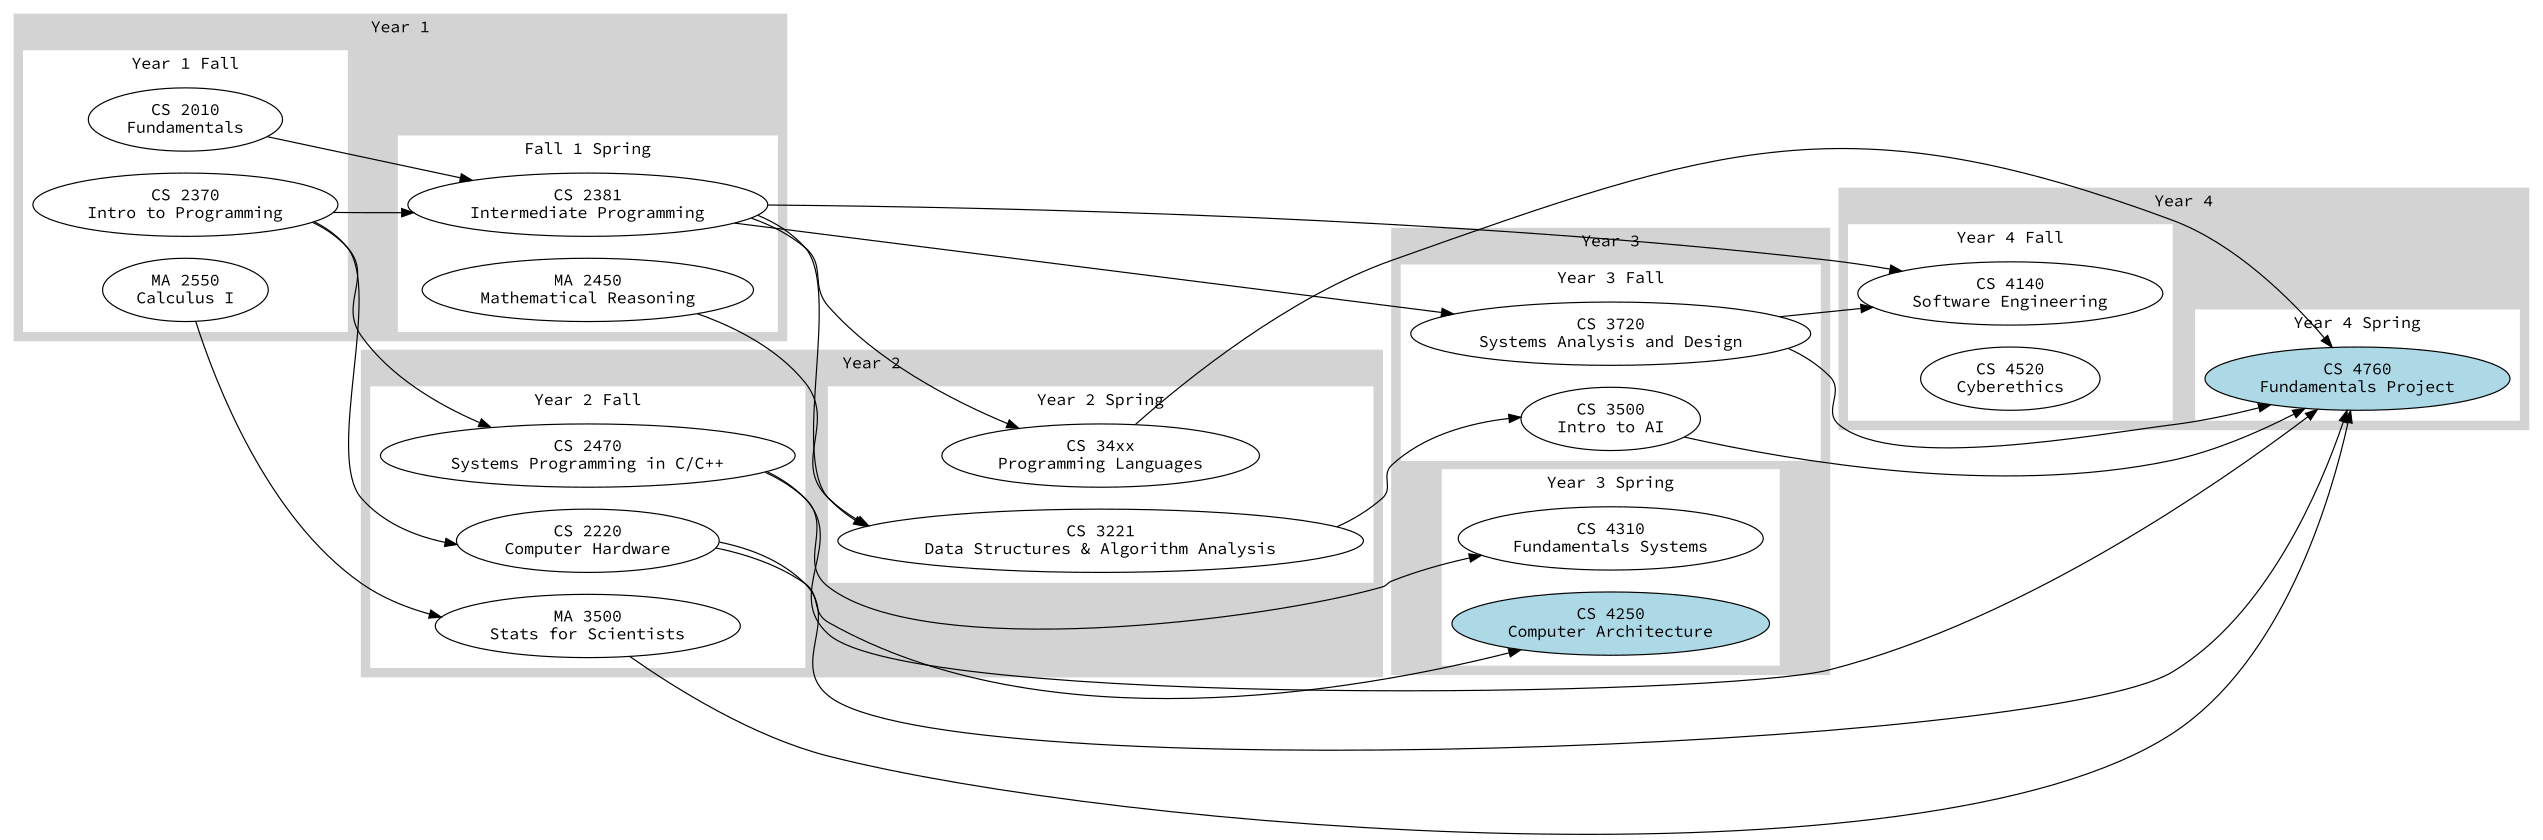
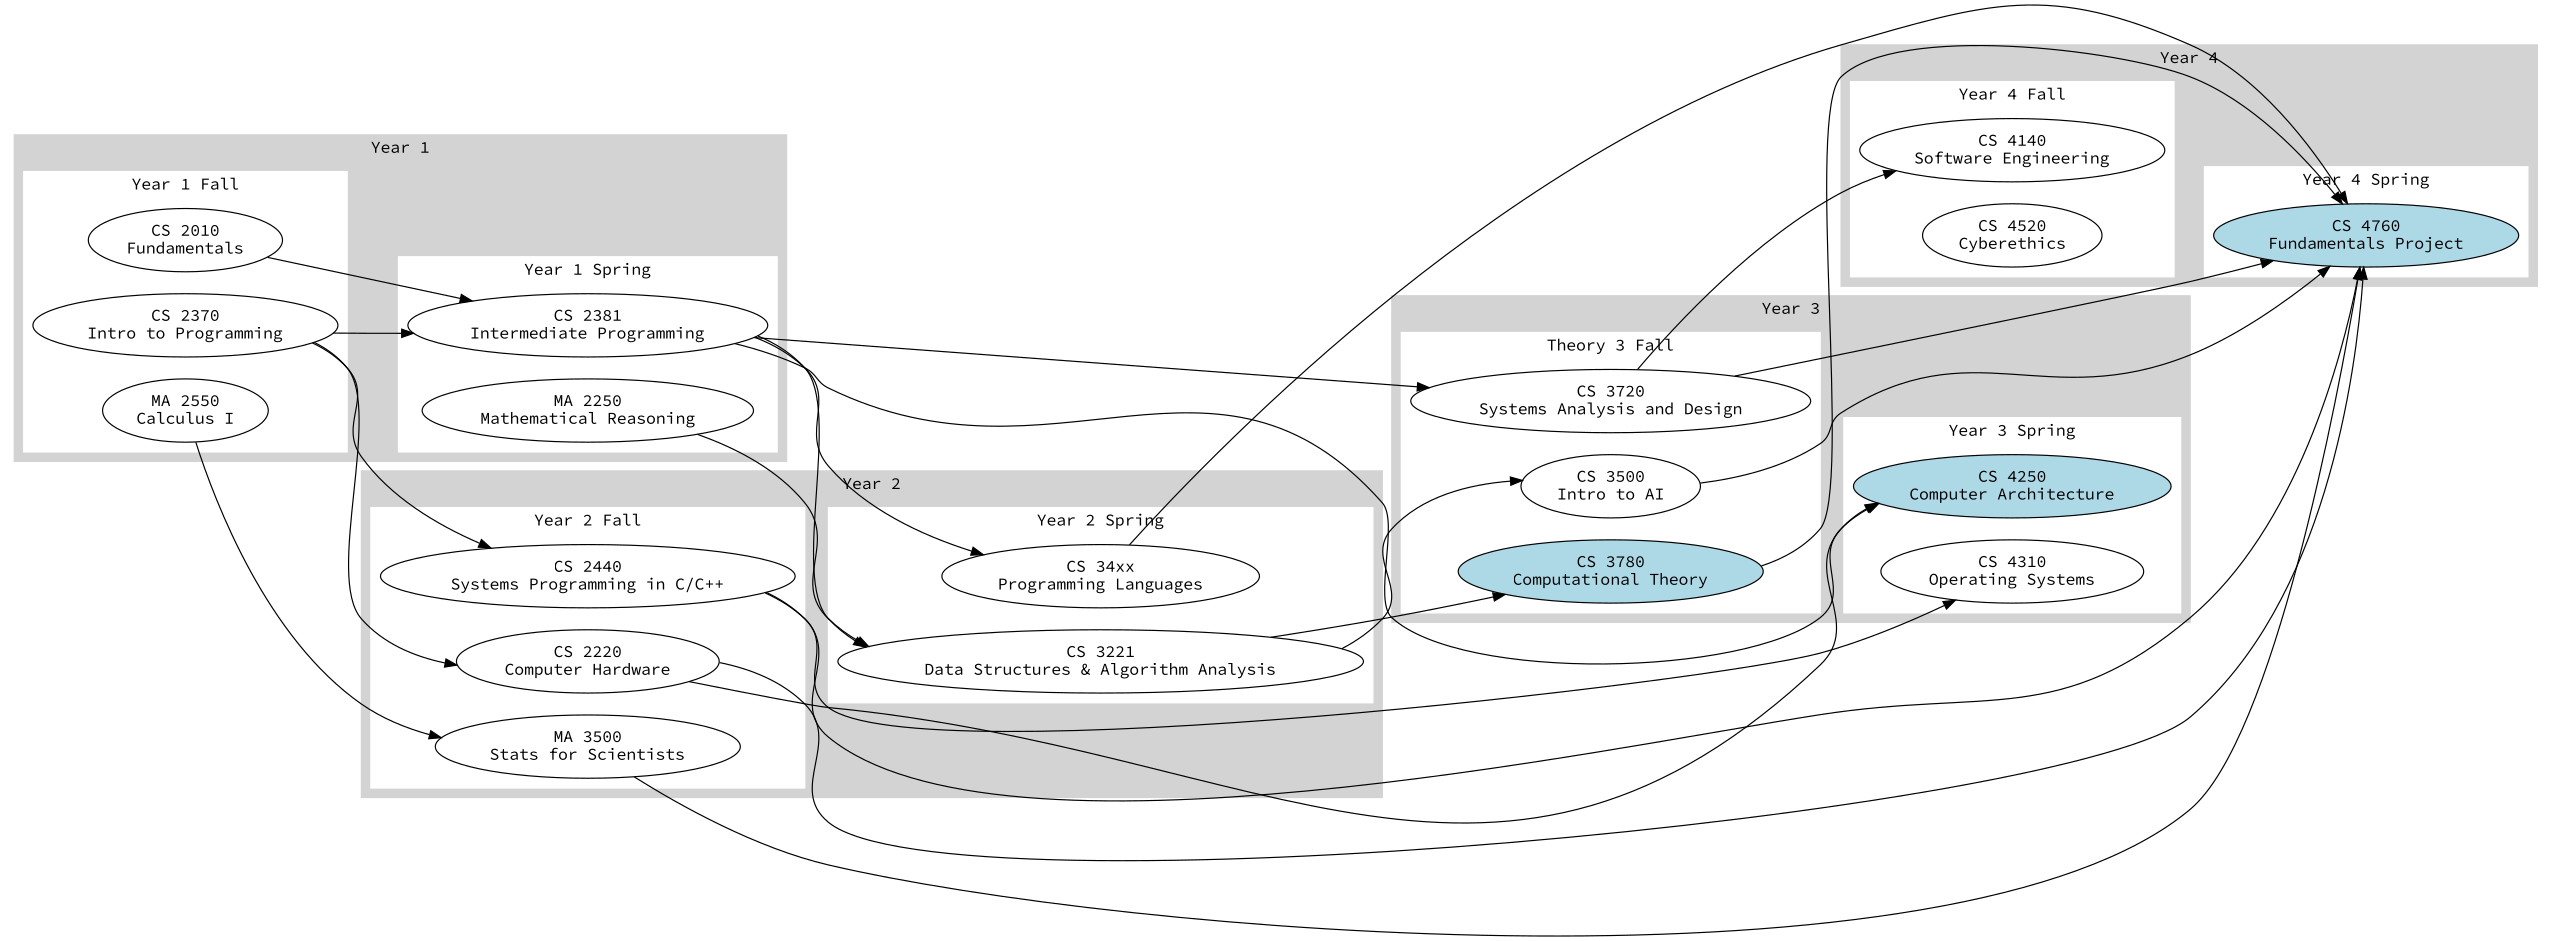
cluster "Fall 1 Spring": label "Fall 1 Spring" -> "Year 1 Spring"
edge "CS 2381 Intermediate Programming" -> "CS 4140 Software Engineering": now "CS 2381 Intermediate Programming" -> "CS 4250 Computer Architecture"
cluster "Year 3 Fall": label "Year 3 Fall" -> "Theory 3 Fall"
node "MA 2450 Mathematical Reasoning": label "MA 2450 Mathematical Reasoning" -> "MA 2250 Mathematical Reasoning"
node "CS 2470 Systems Programming in C/C++": label "CS 2470 Systems Programming in C/C++" -> "CS 2440 Systems Programming in C/C++"
node "CS 4310 Fundamentals Systems": label "CS 4310 Fundamentals Systems" -> "CS 4310 Operating Systems"
node "CS 3780 Computational Theory": added
